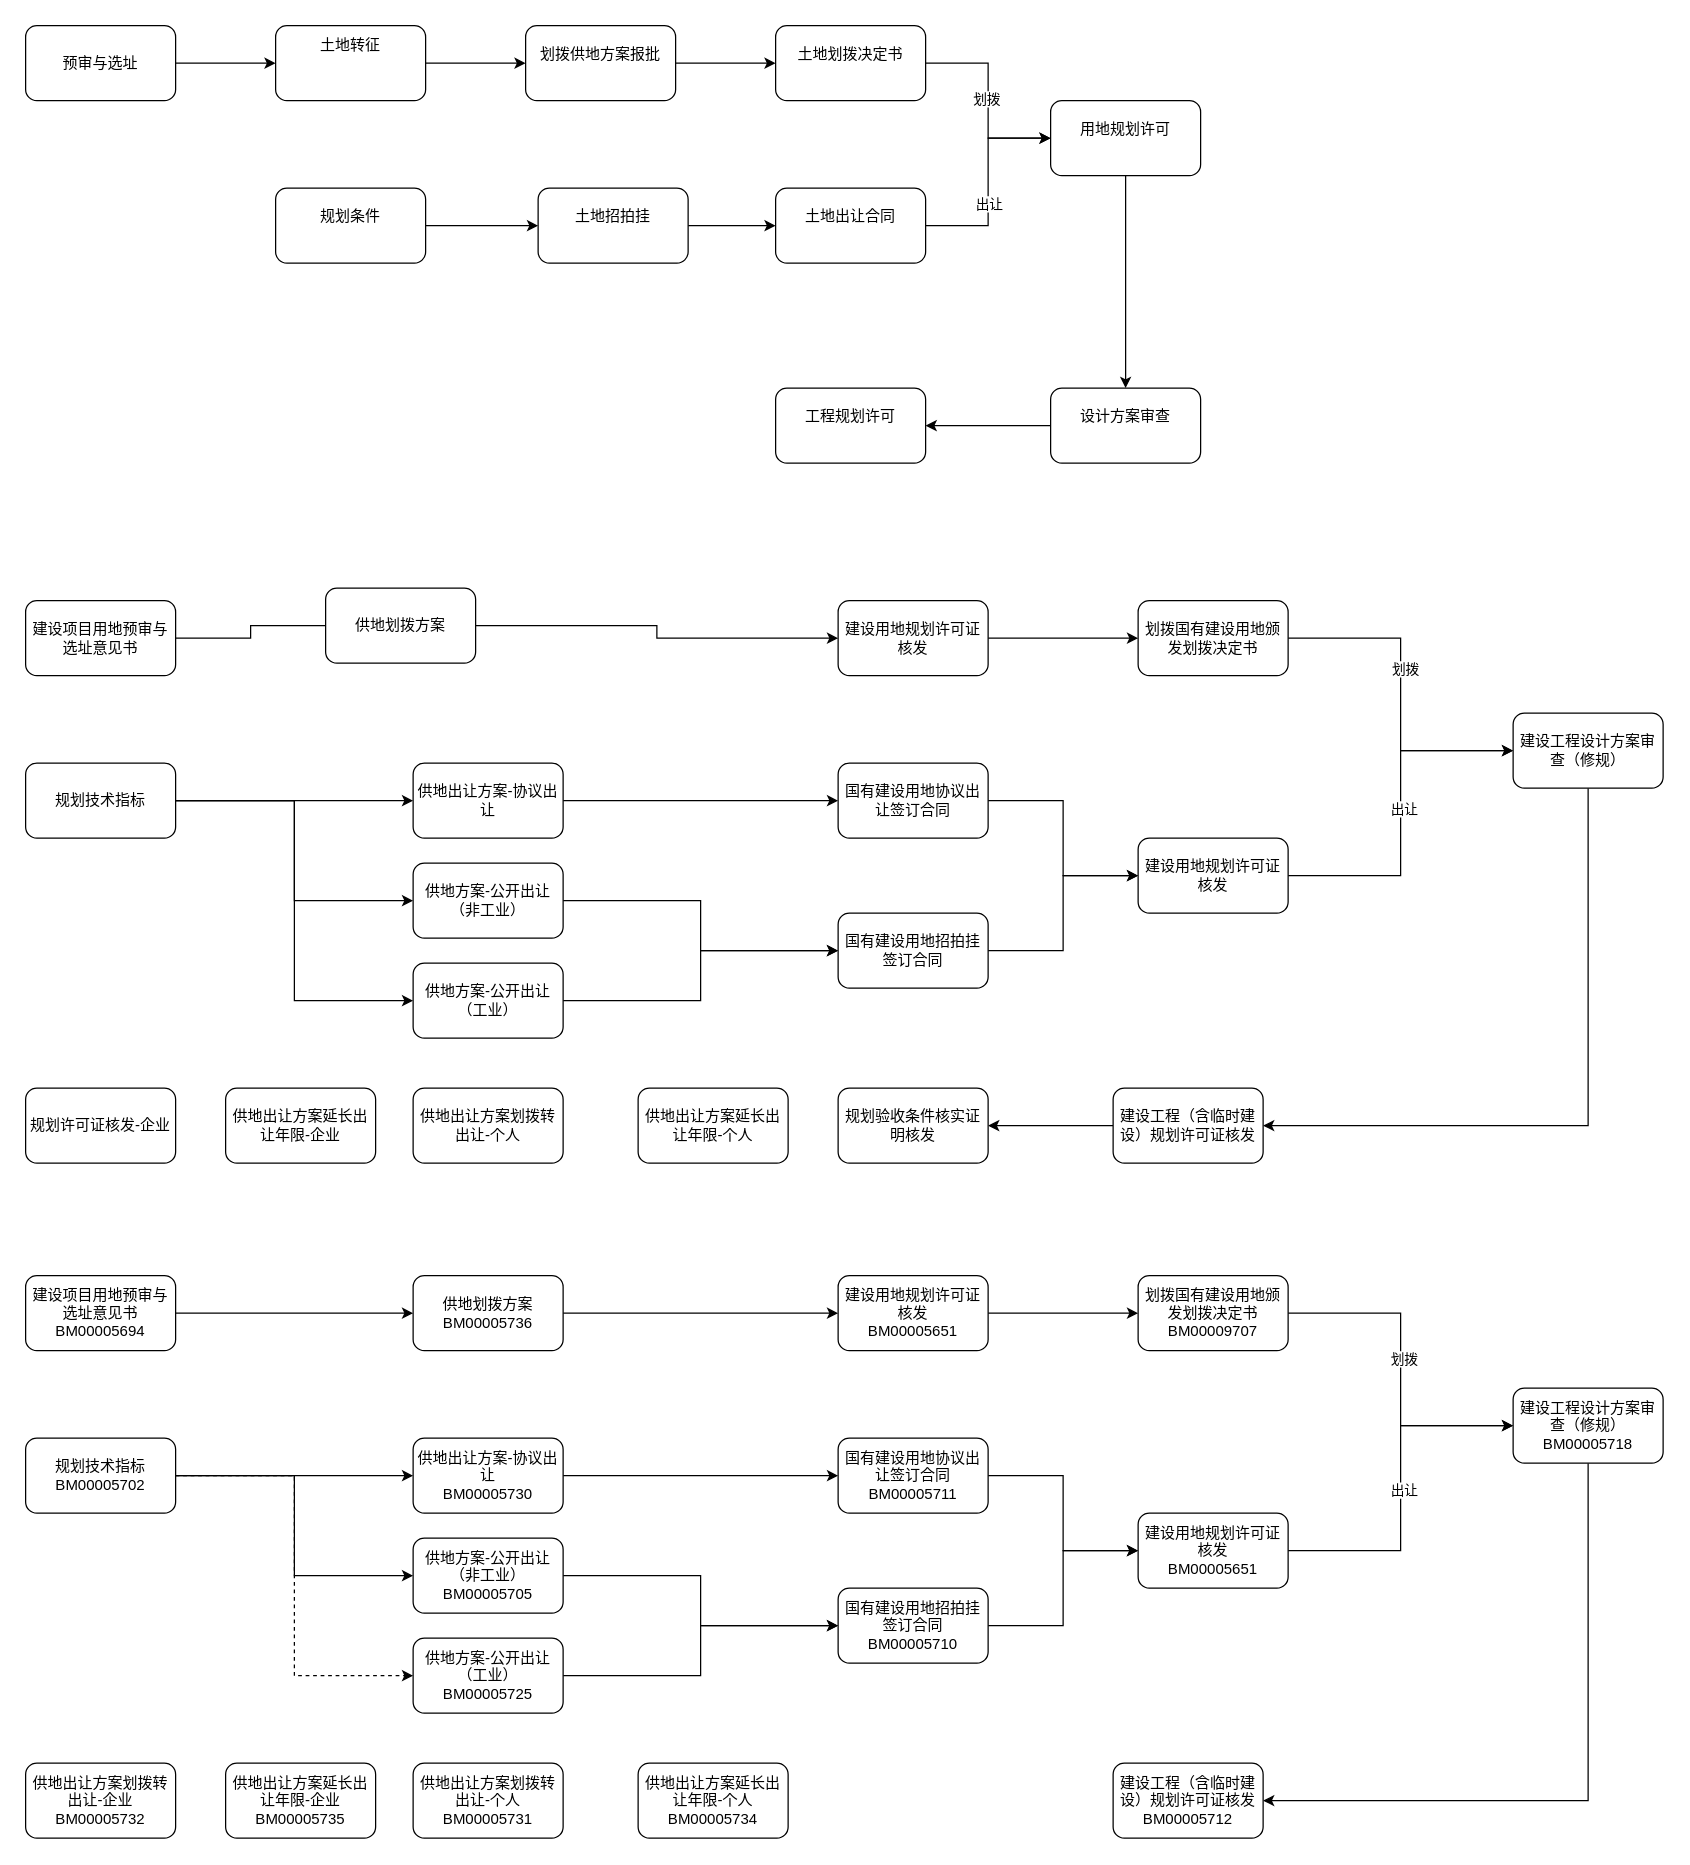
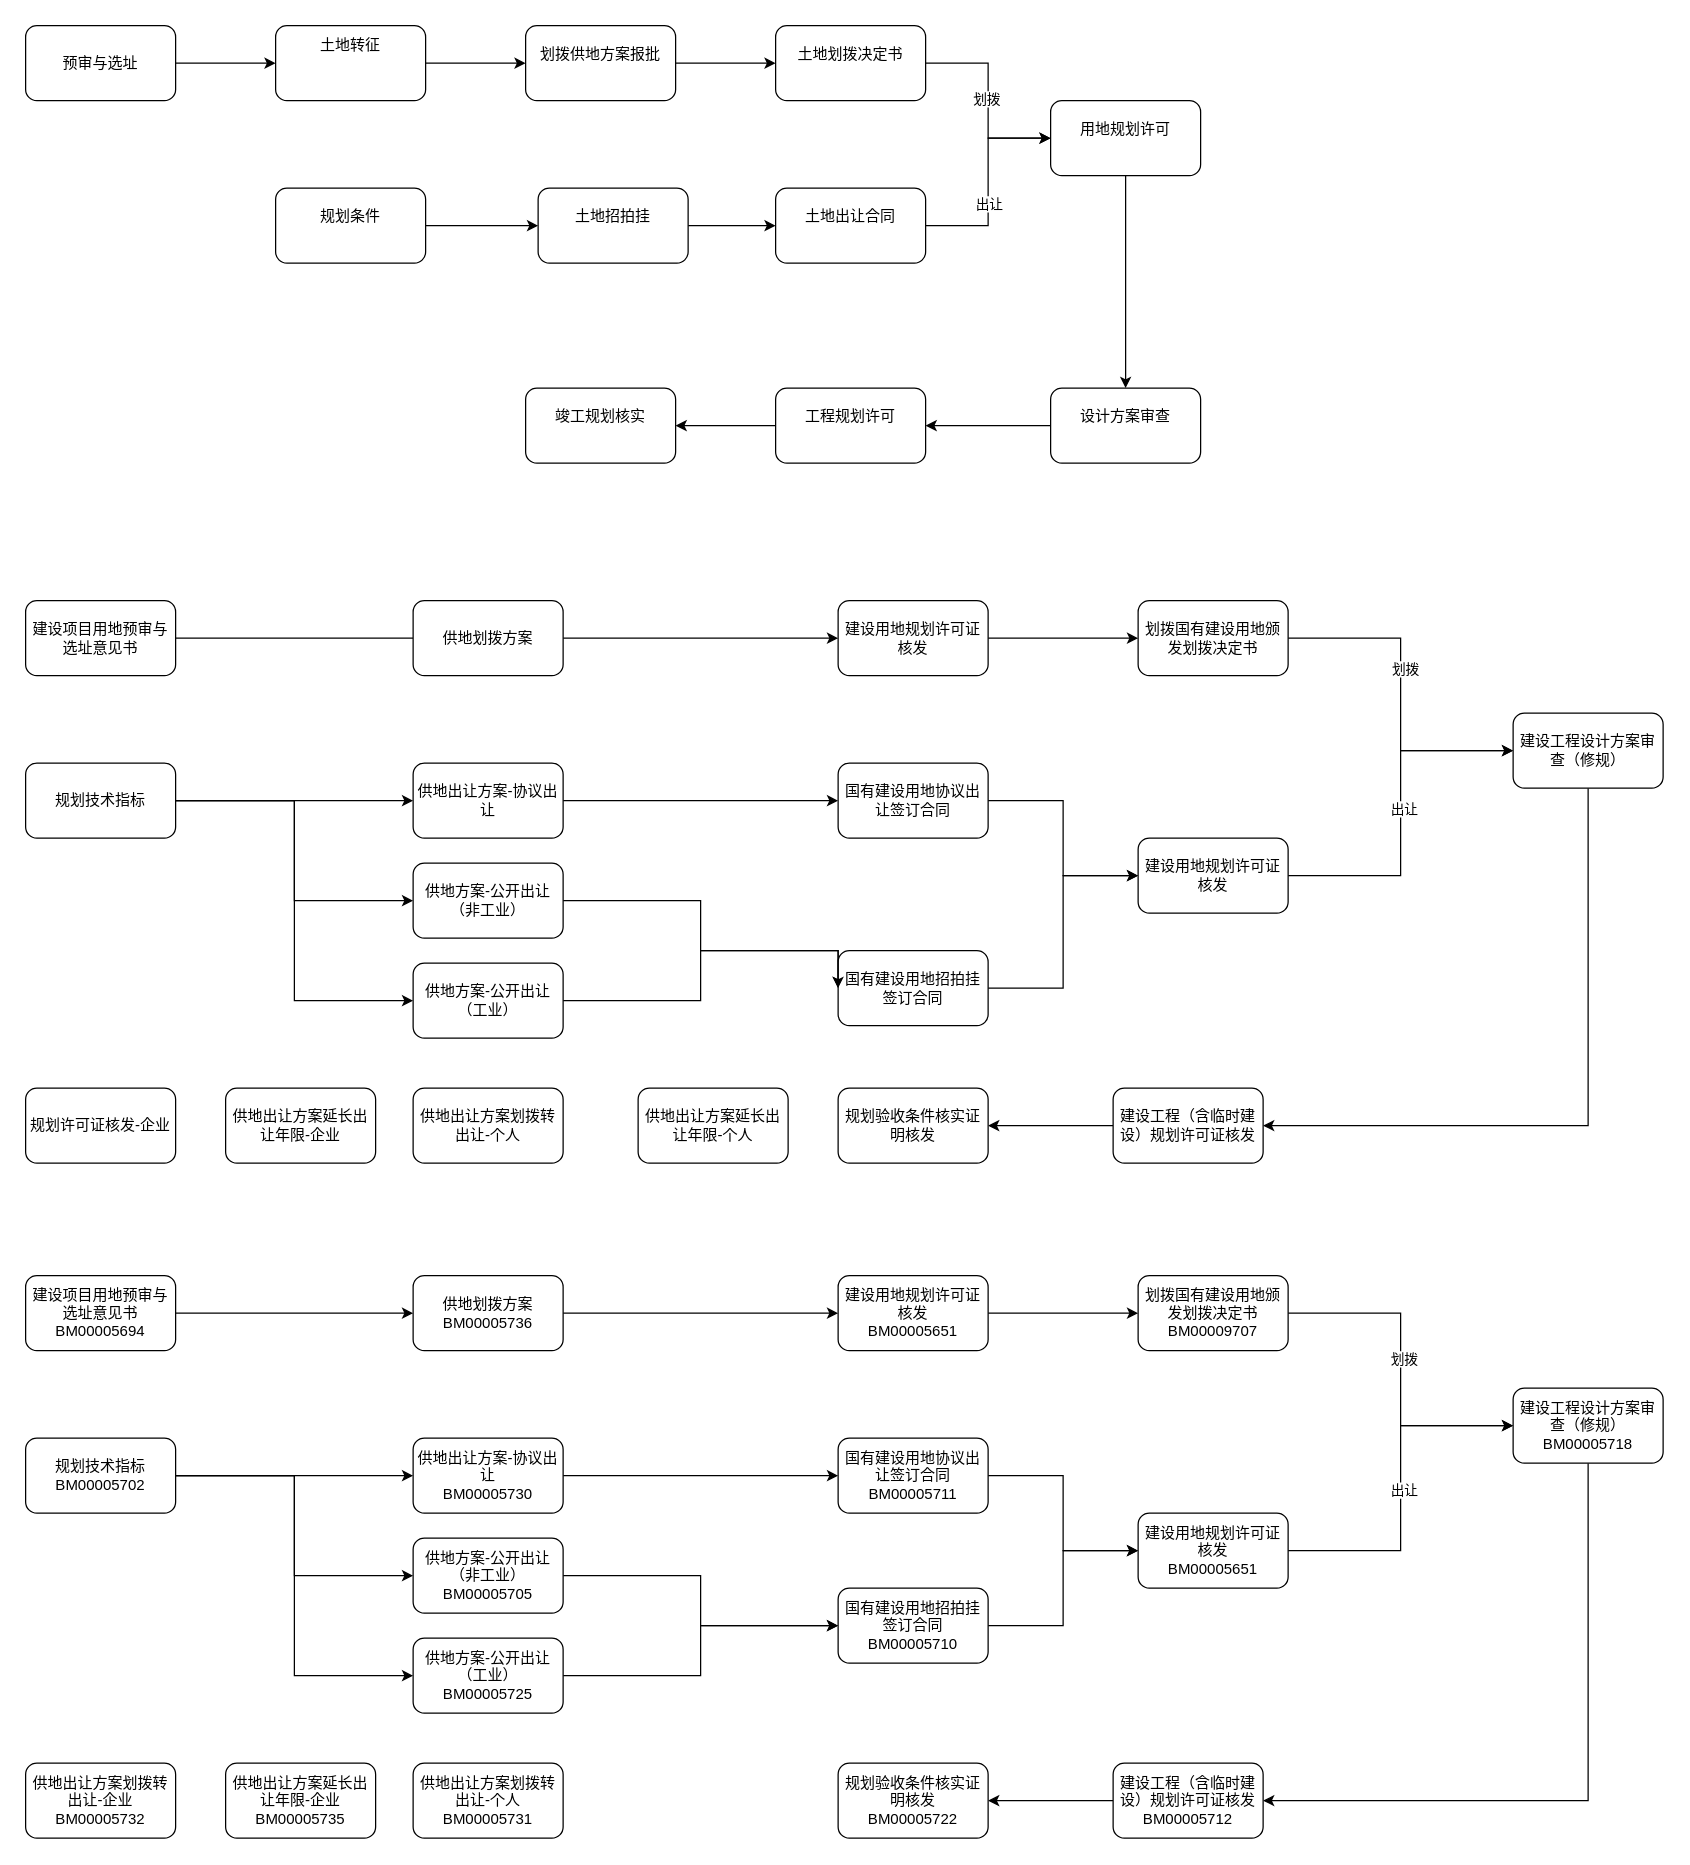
node "竣工规划核实": added
edge "工程规划许可" -> "竣工规划核实": added
node "供地划拨方案": moved (401, 626) -> (488, 638)
node "国有建设用地招拍挂签订合同": moved (913, 951) -> (913, 988)
edge "规划技术指标BM00005702" -> "供地方案-公开出让（工业）BM00005725": style dashed -> solid
node "供地出让方案延长出让年限-个人BM00005734": removed
node "规划验收条件核实证明核发BM00005722": added
edge "建设工程（含临时建设）规划许可证核发BM00005712" -> "规划验收条件核实证明核发BM00005722": added
